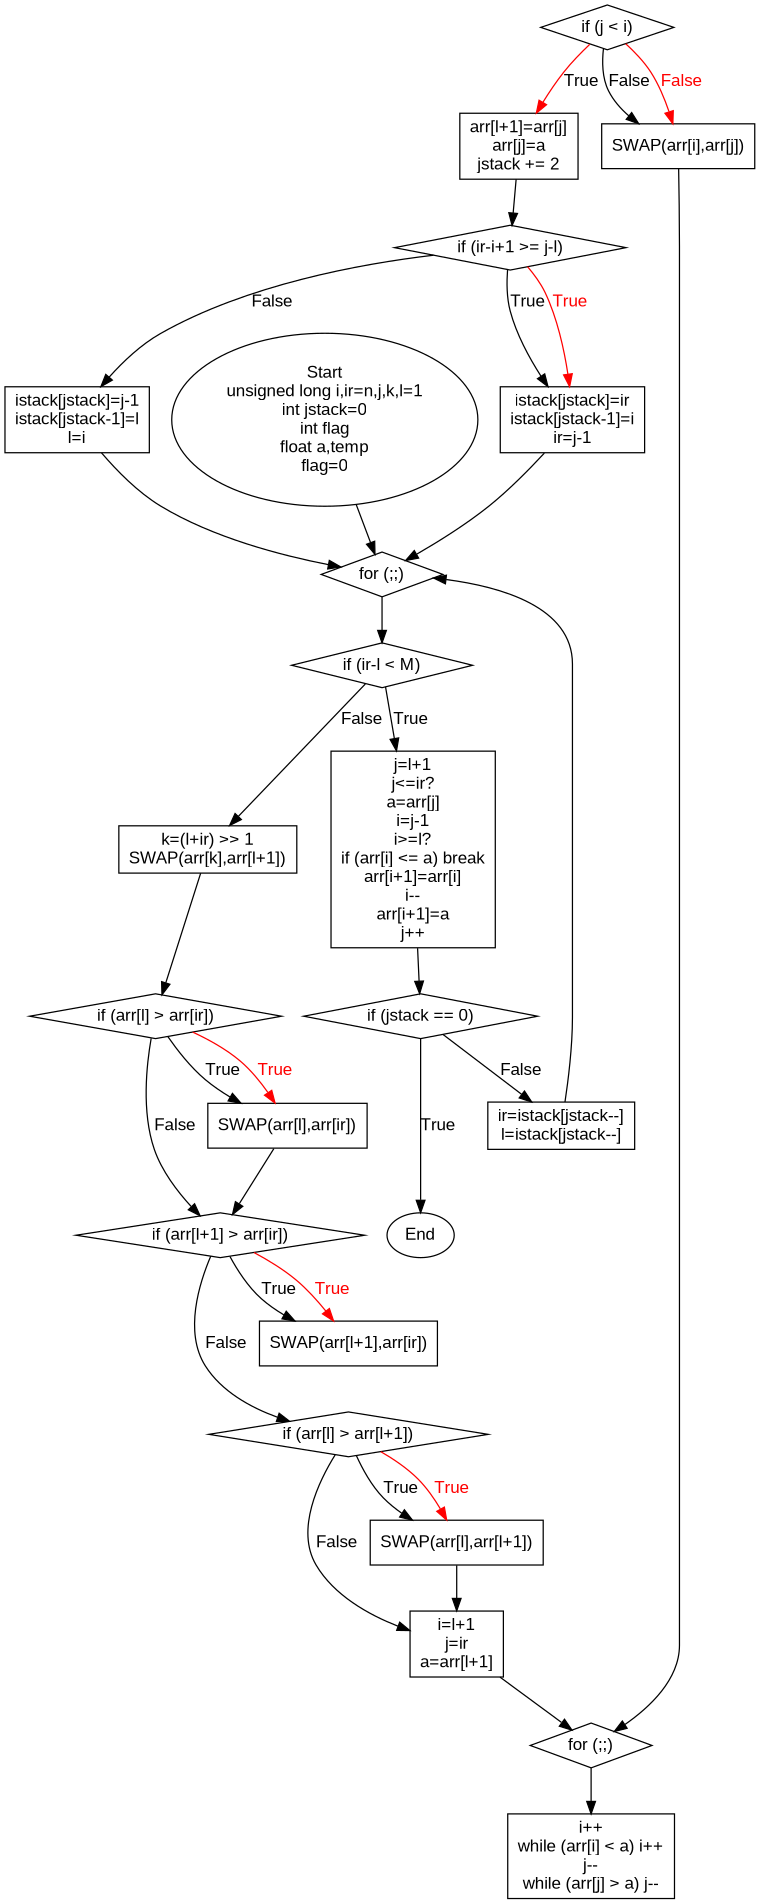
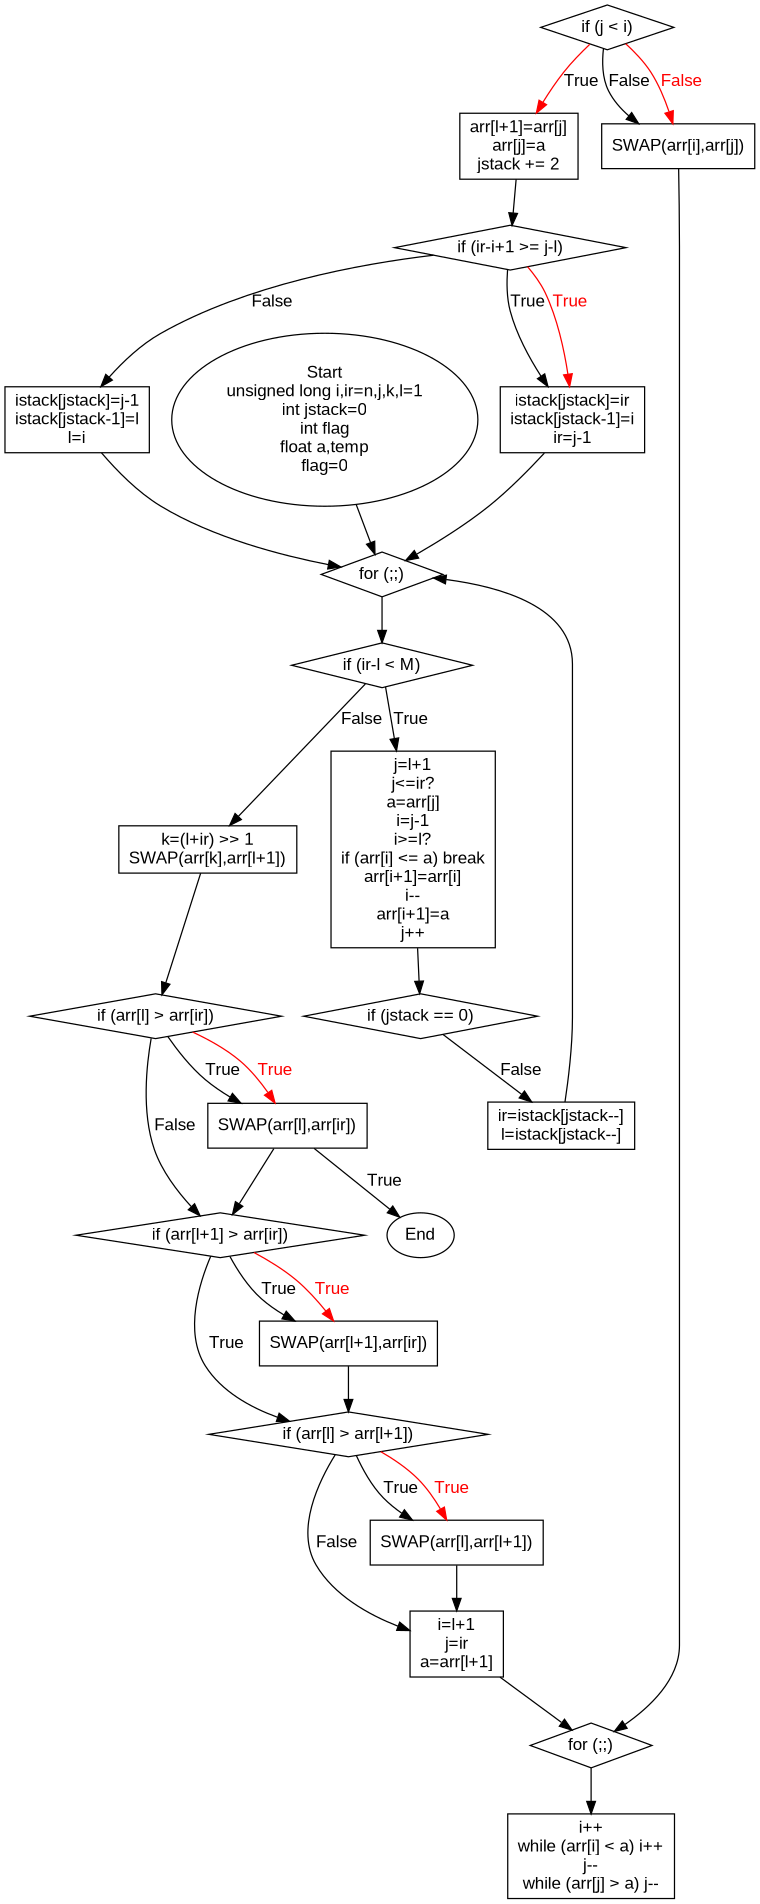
edge "if (jstack == 0)" -> "End": now "SWAP(arr[l],arr[ir])" -> "End"
edge "if (arr[l+1] > arr[ir])" -> "if (arr[l] > arr[l+1])": label "False" -> "True"
edge "SWAP(arr[l+1],arr[ir])" -> "if (arr[l] > arr[l+1])": added
